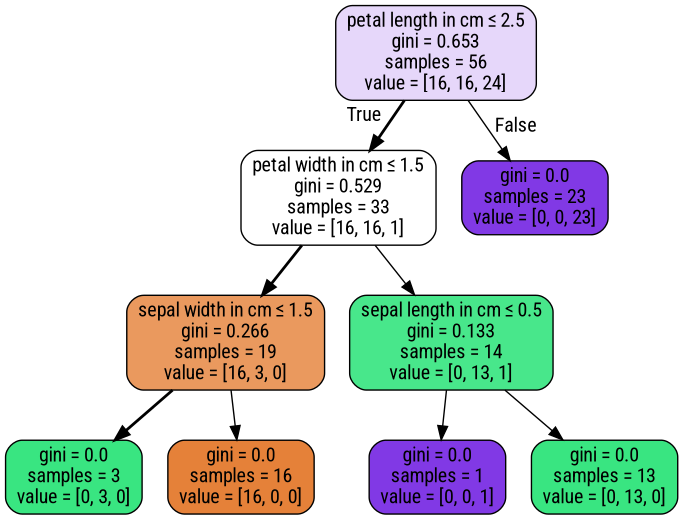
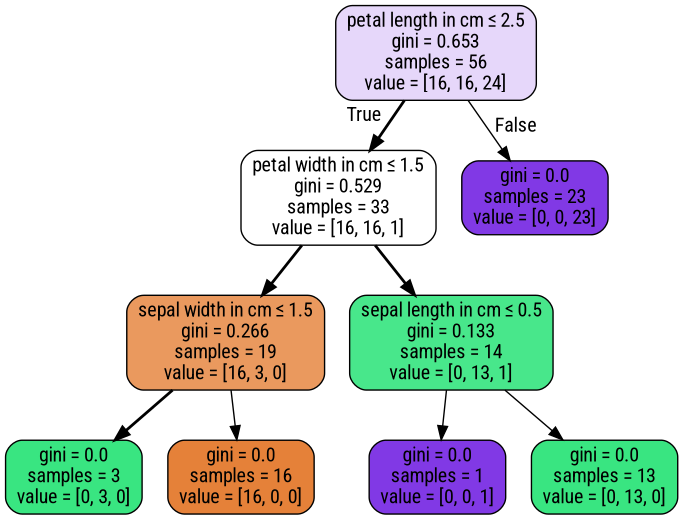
edge "petal width in cm ≤ 1.5" -> "sepal length in cm ≤ 0.5": style solid -> bold
